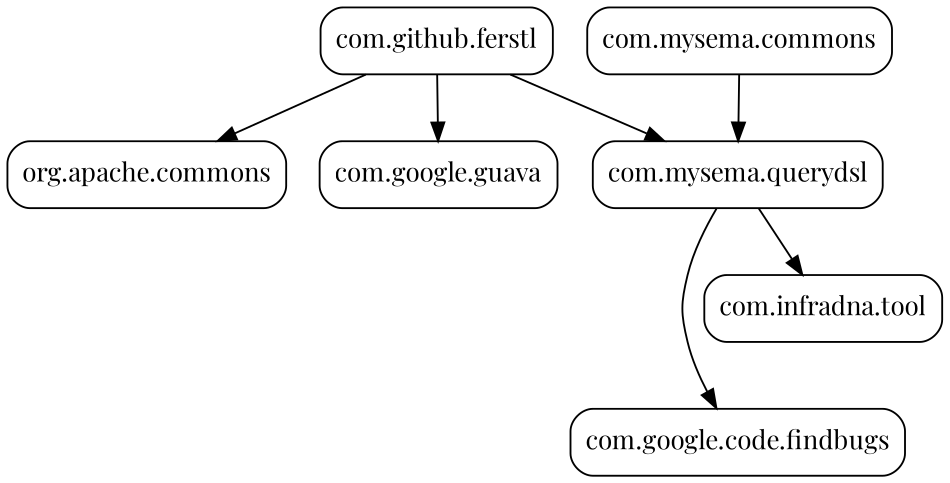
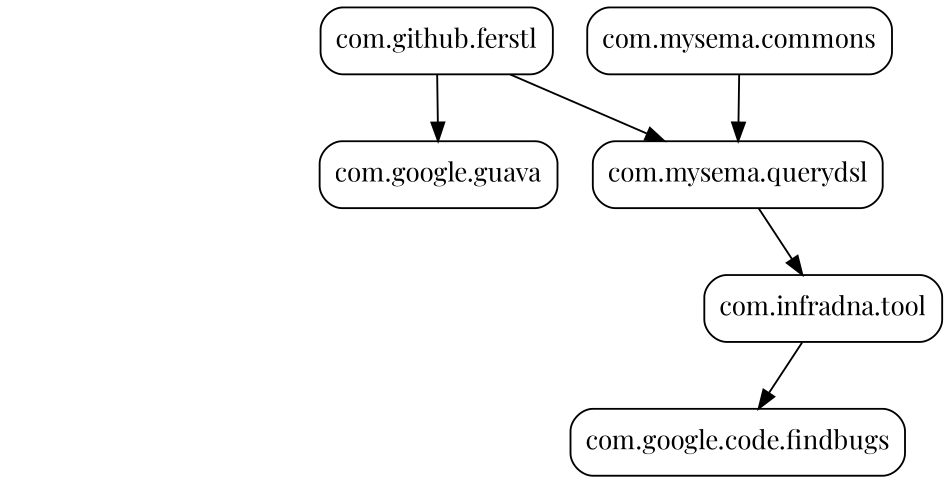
node "org.apache.commons": removed
edge "com.mysema.querydsl" -> "com.google.code.findbugs": now "com.infradna.tool" -> "com.google.code.findbugs"
